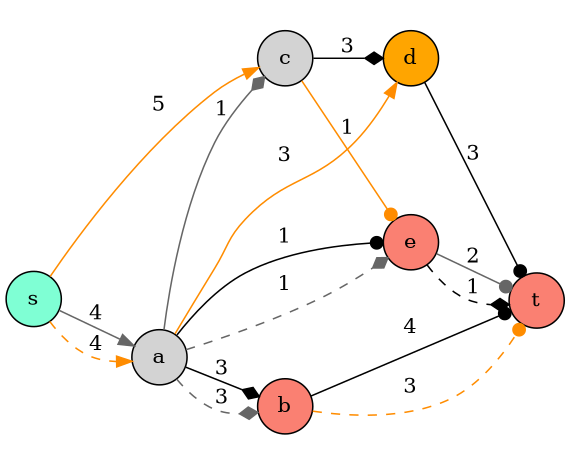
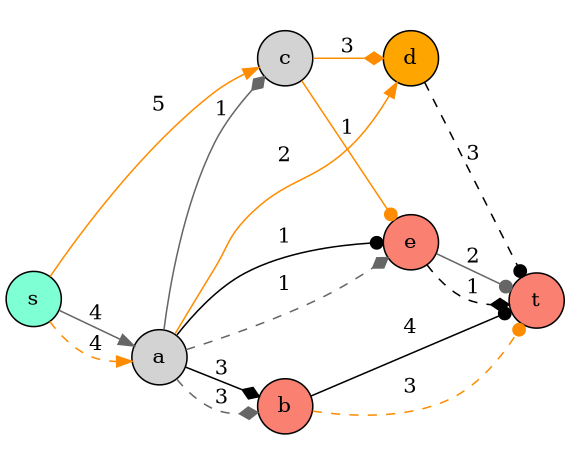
edge "c" -> "d": color black -> darkorange
edge "a" -> "d": label "3" -> "2"
edge "d" -> "t": style solid -> dashed
